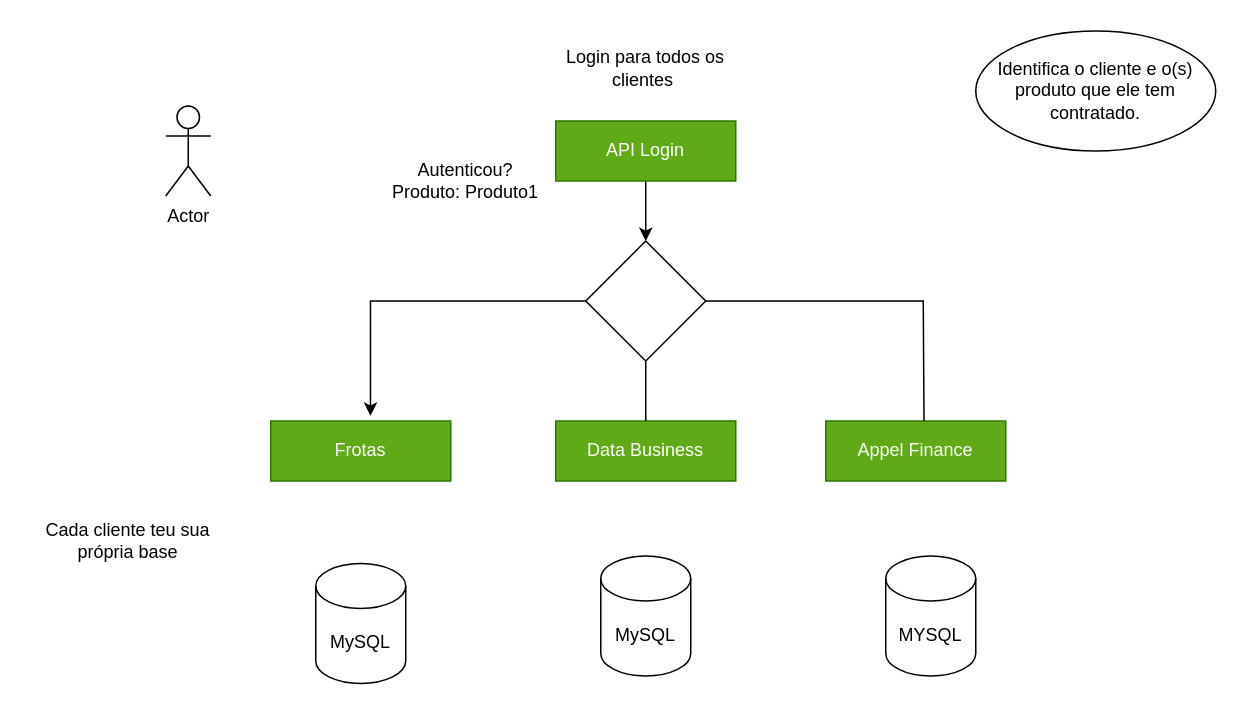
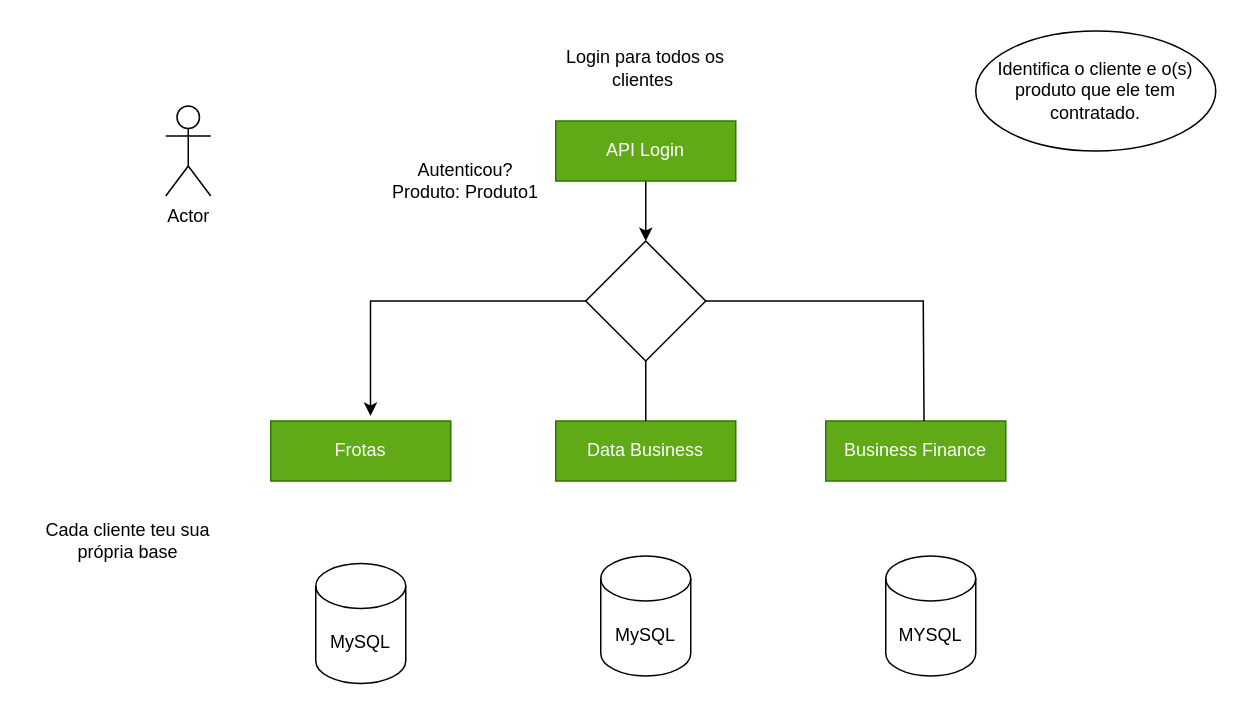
node "Appel Finance": label "Appel Finance" -> "Business Finance"
